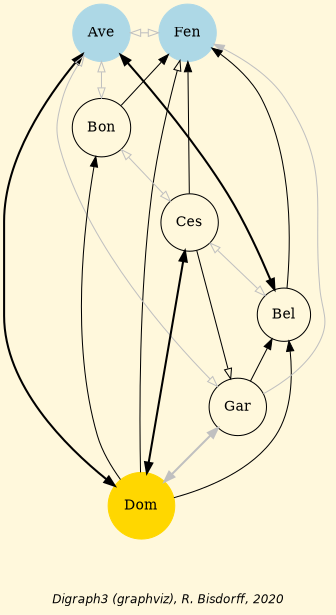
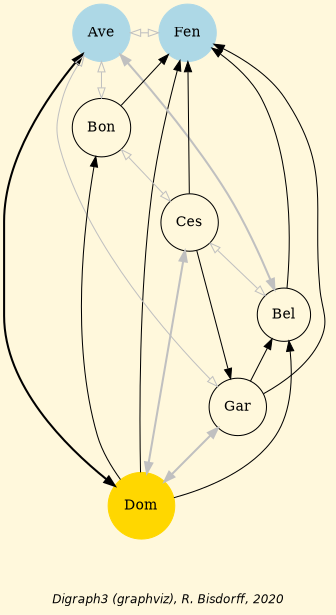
edge "Ave" -- "Bel": color black -> grey
edge "Gar" -> "Fen": color grey -> black
edge "Dom" -> "Fen": arrowhead empty -> normal
edge "Ces" -> "Gar": arrowhead empty -> normal
edge "Ces" -- "Dom": color black -> grey
